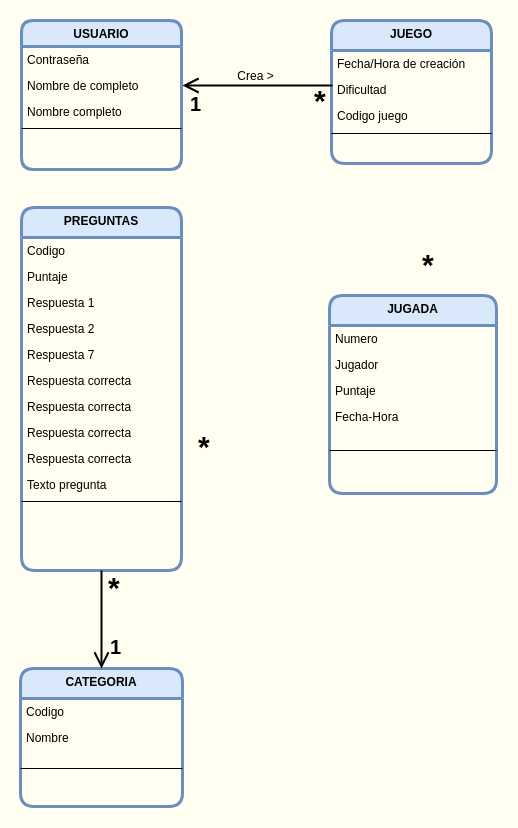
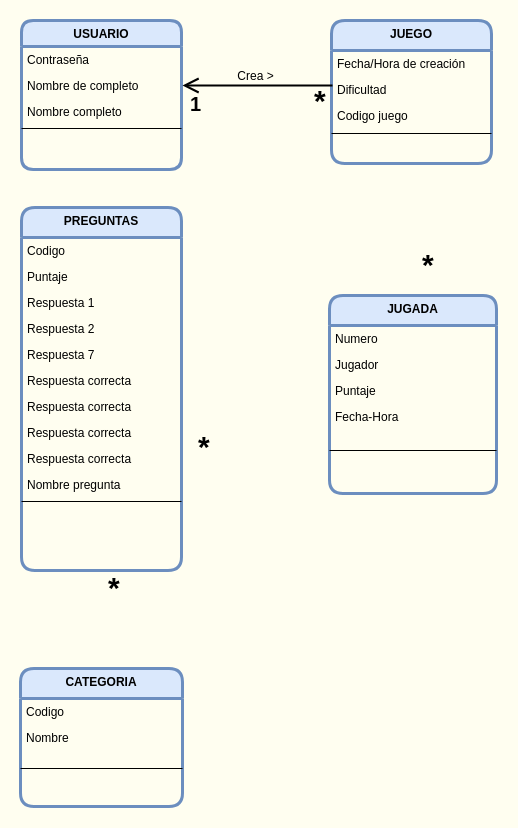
node "Texto pregunta": label "Texto pregunta" -> "Nombre pregunta"
edge "PREGUNTAS" -> "CATEGORIA": removed, label "1"
